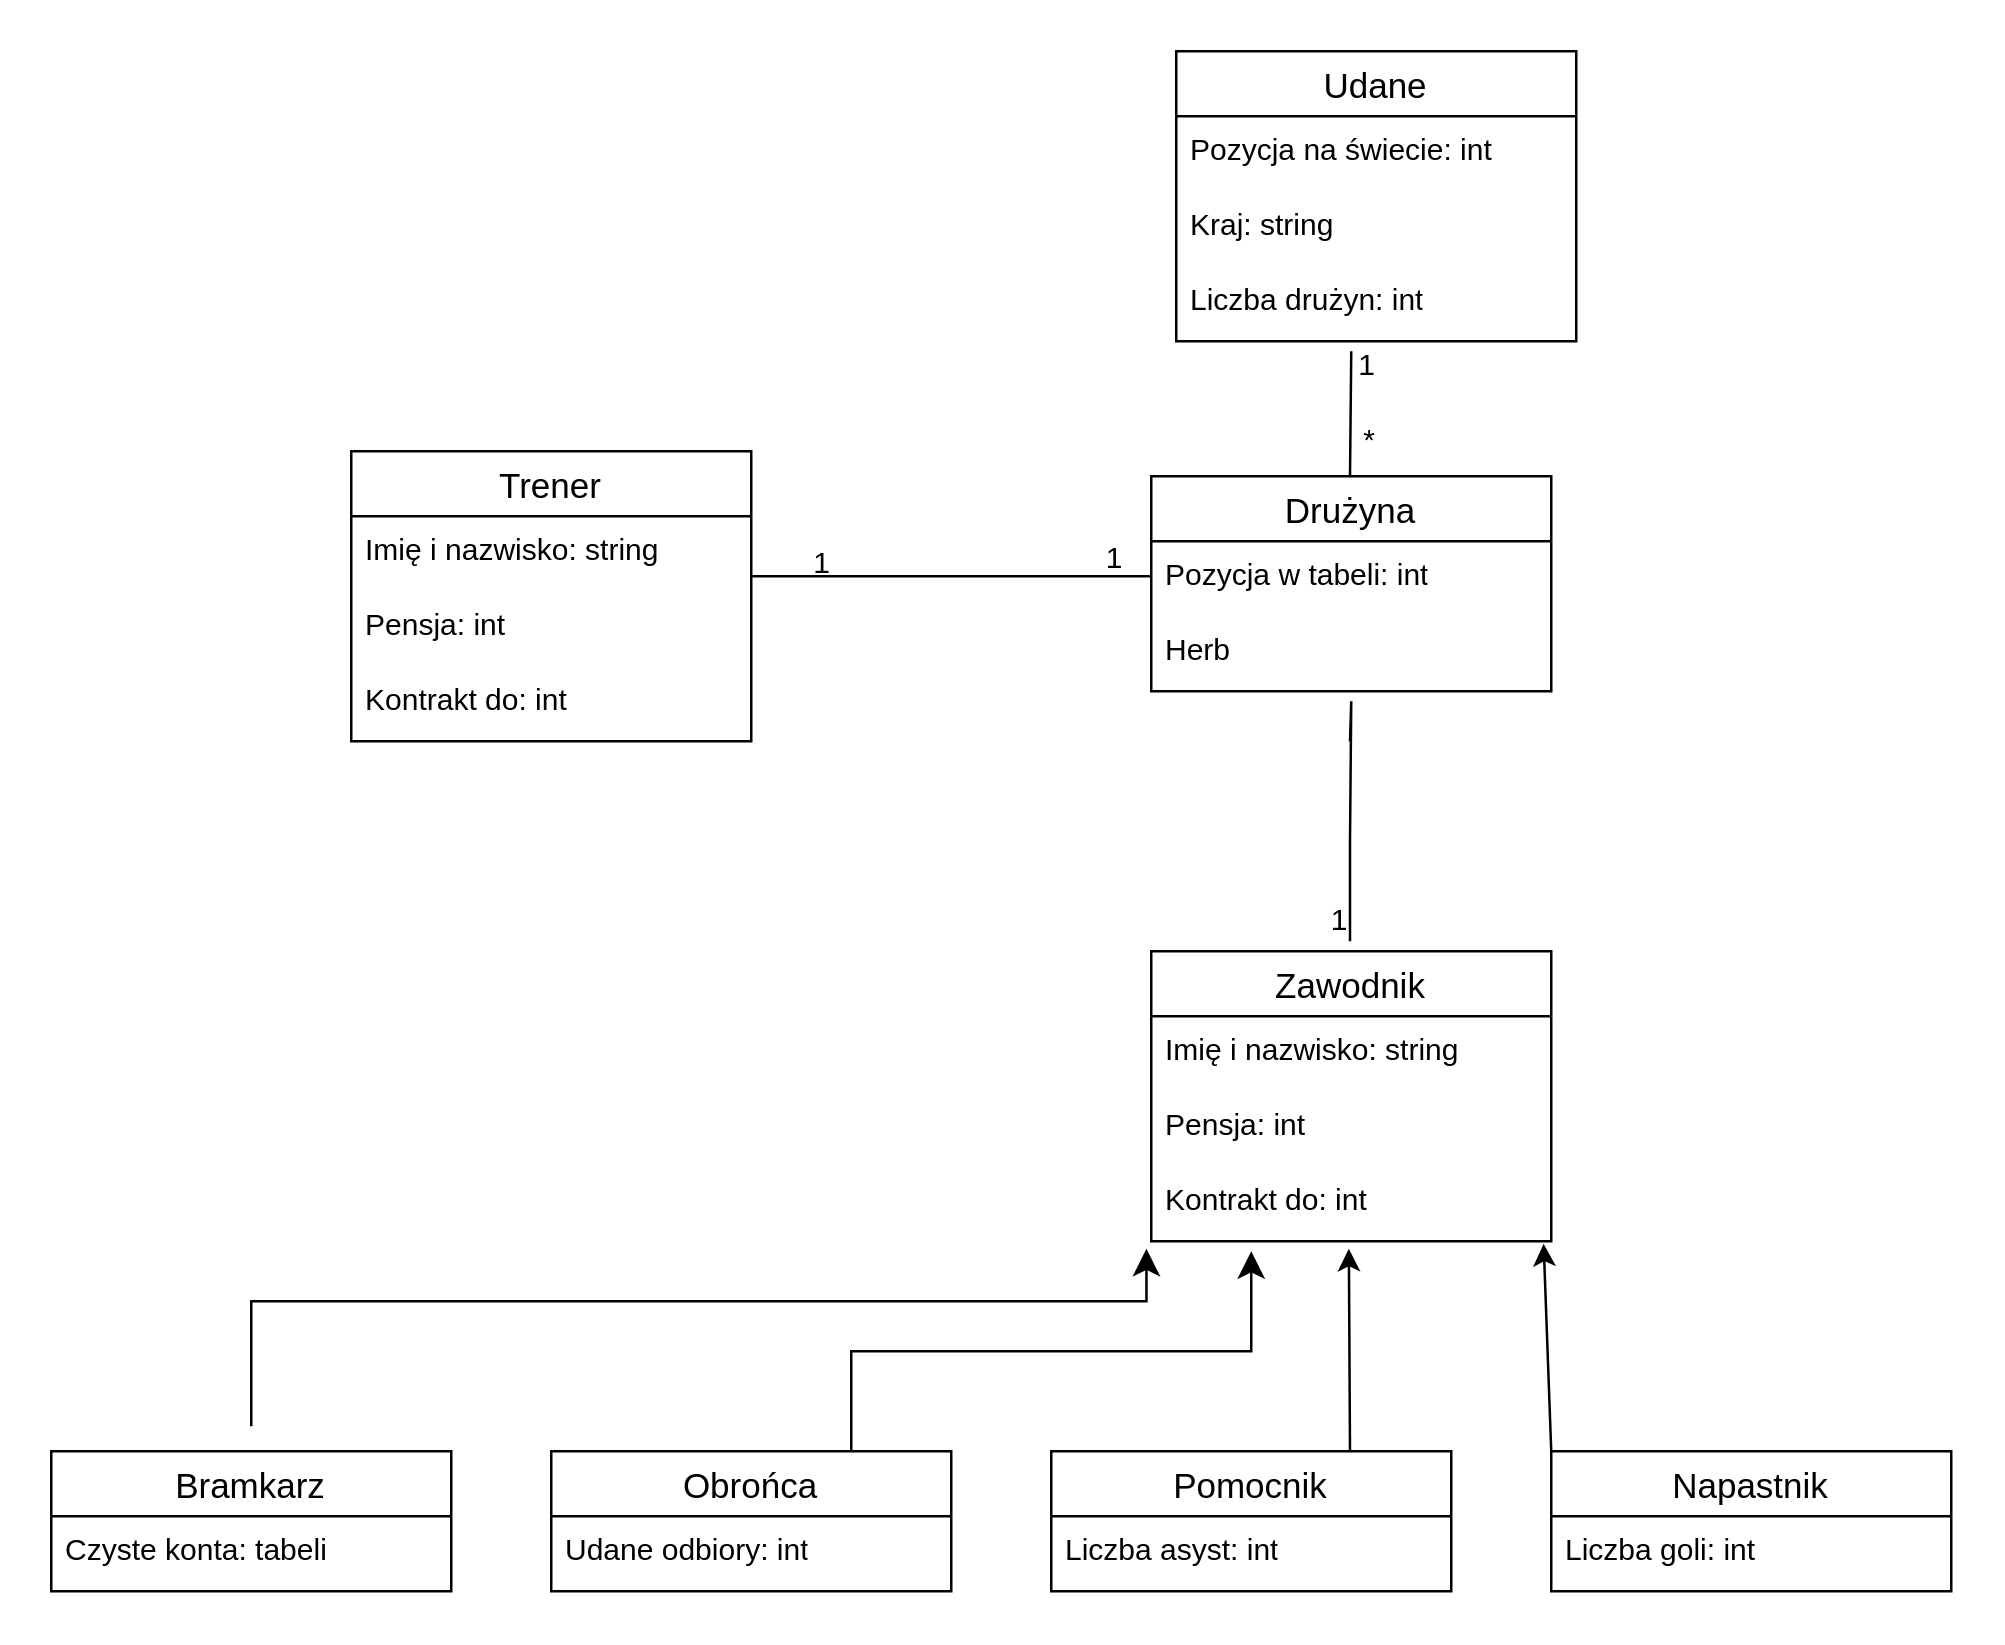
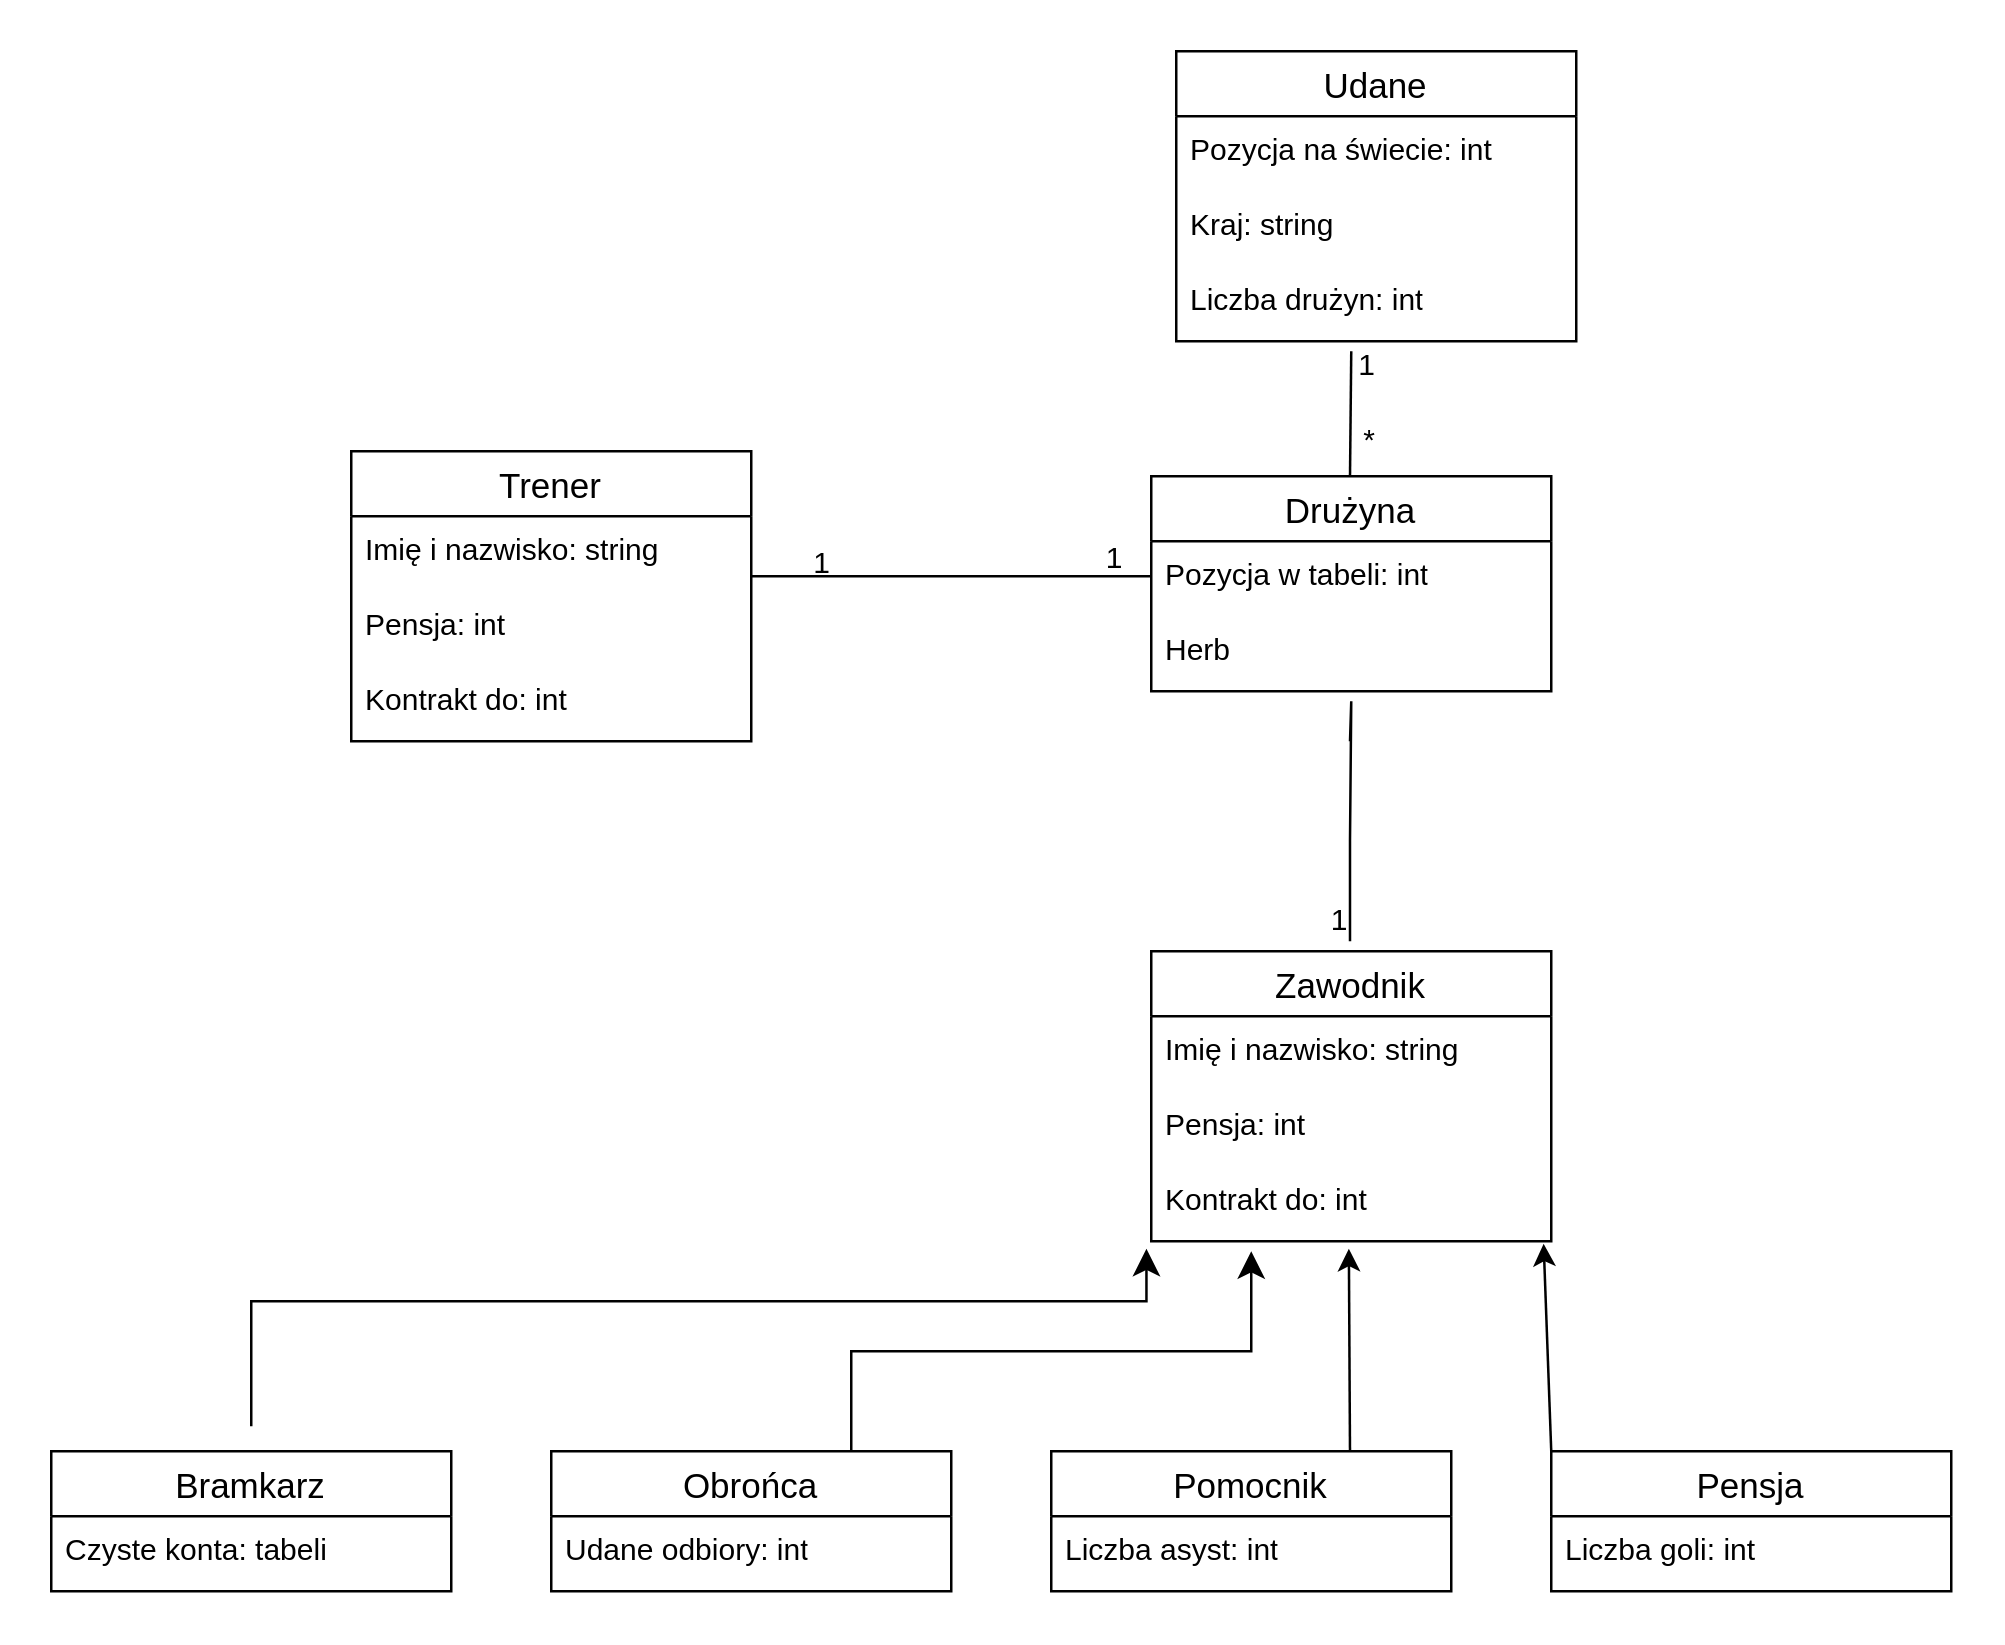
node "Napastnik": label "Napastnik" -> "Pensja"
